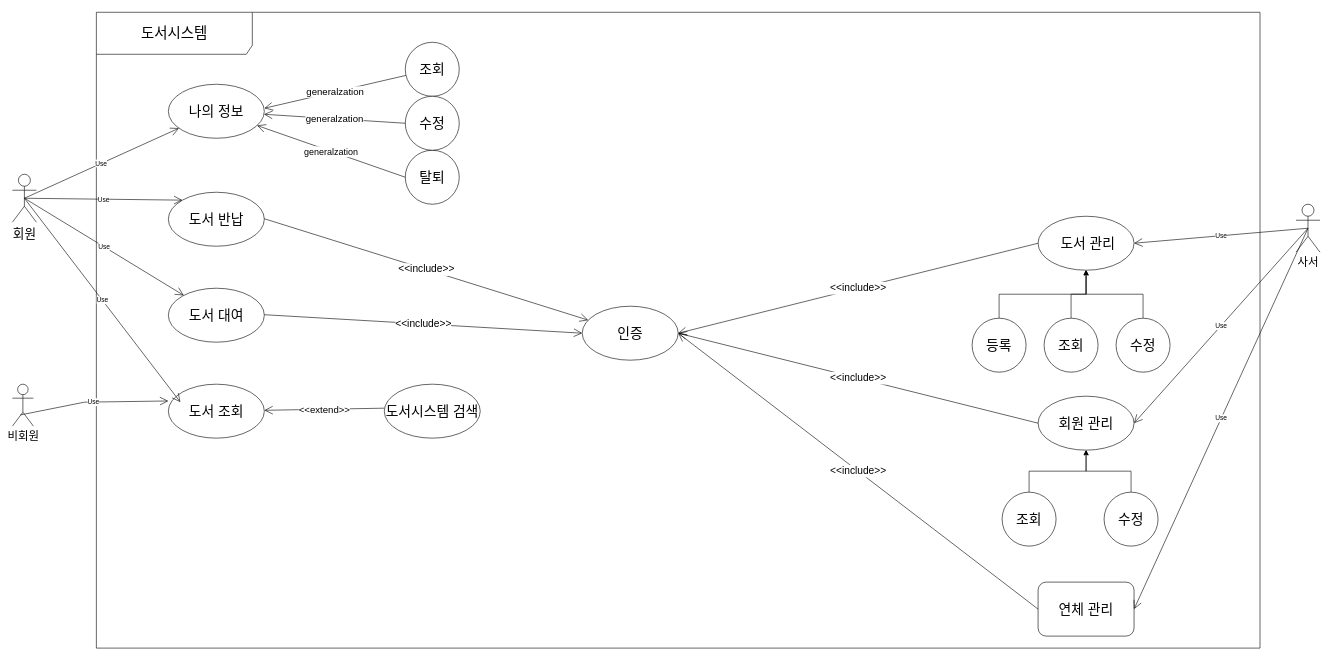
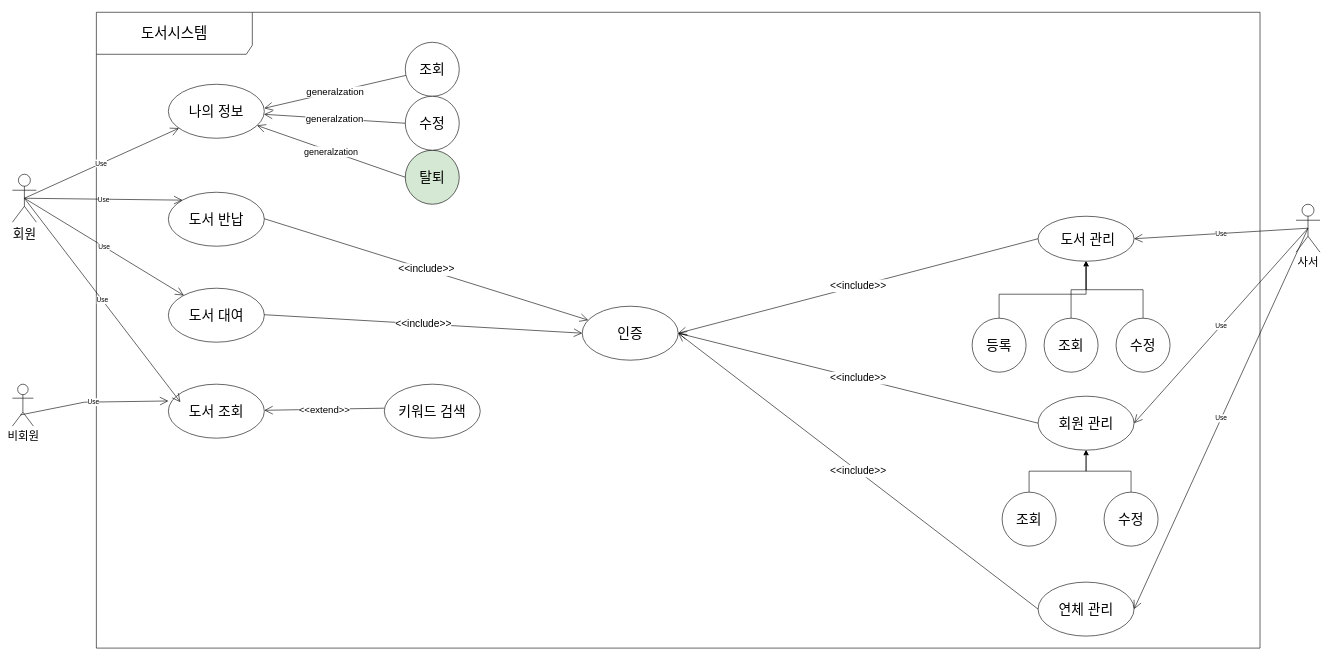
node "탈퇴": fillcolor #ffffff -> #d5e8d4
node "도서 관리": size 96x54 -> 96x45
node "도서시스템 검색": label "도서시스템 검색" -> "키워드 검색"
node "연체 관리": shape rounded rectangle -> ellipse
